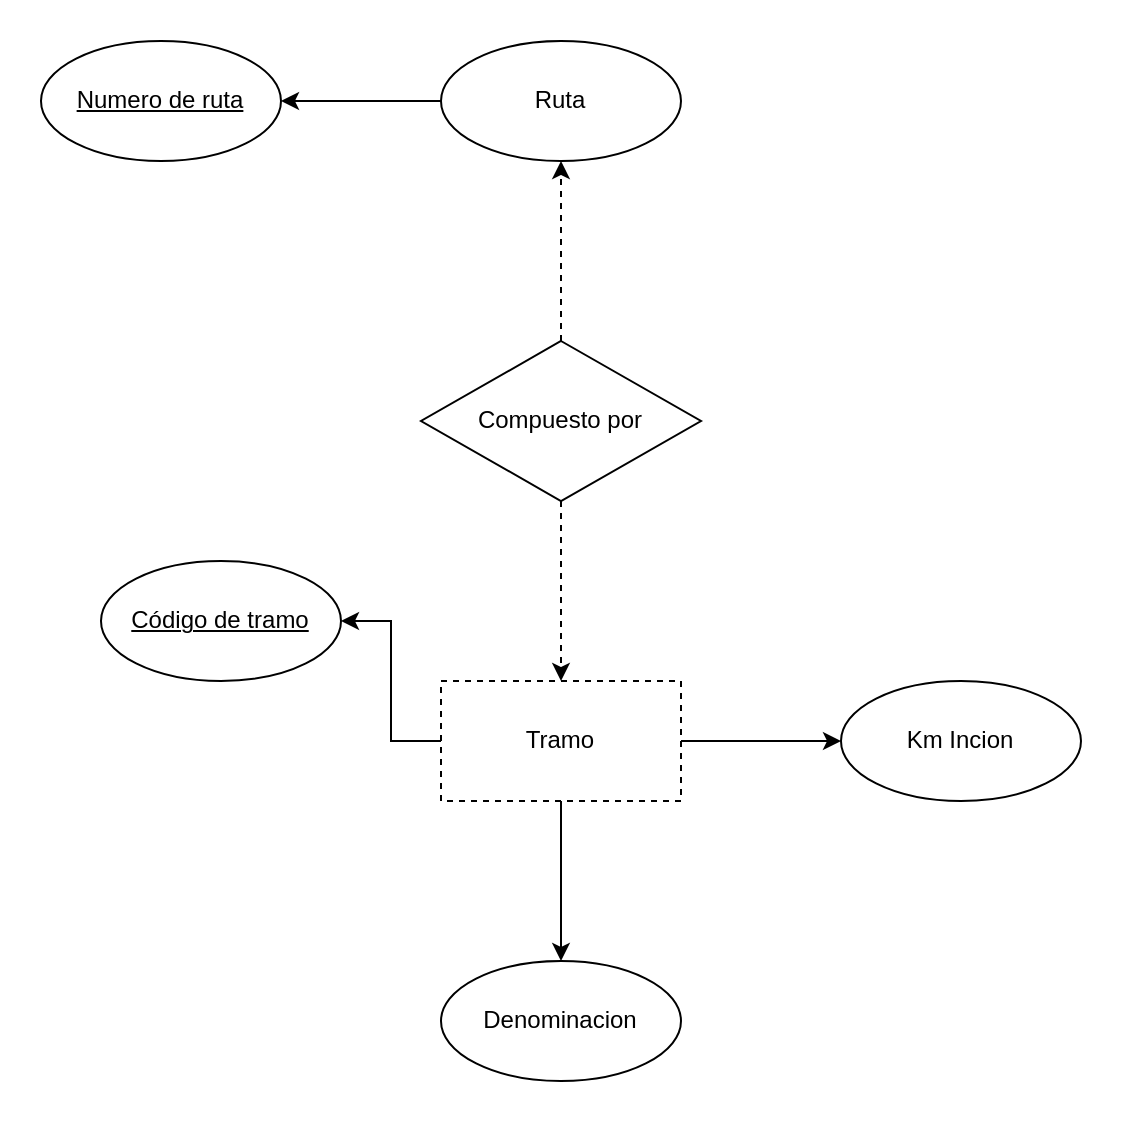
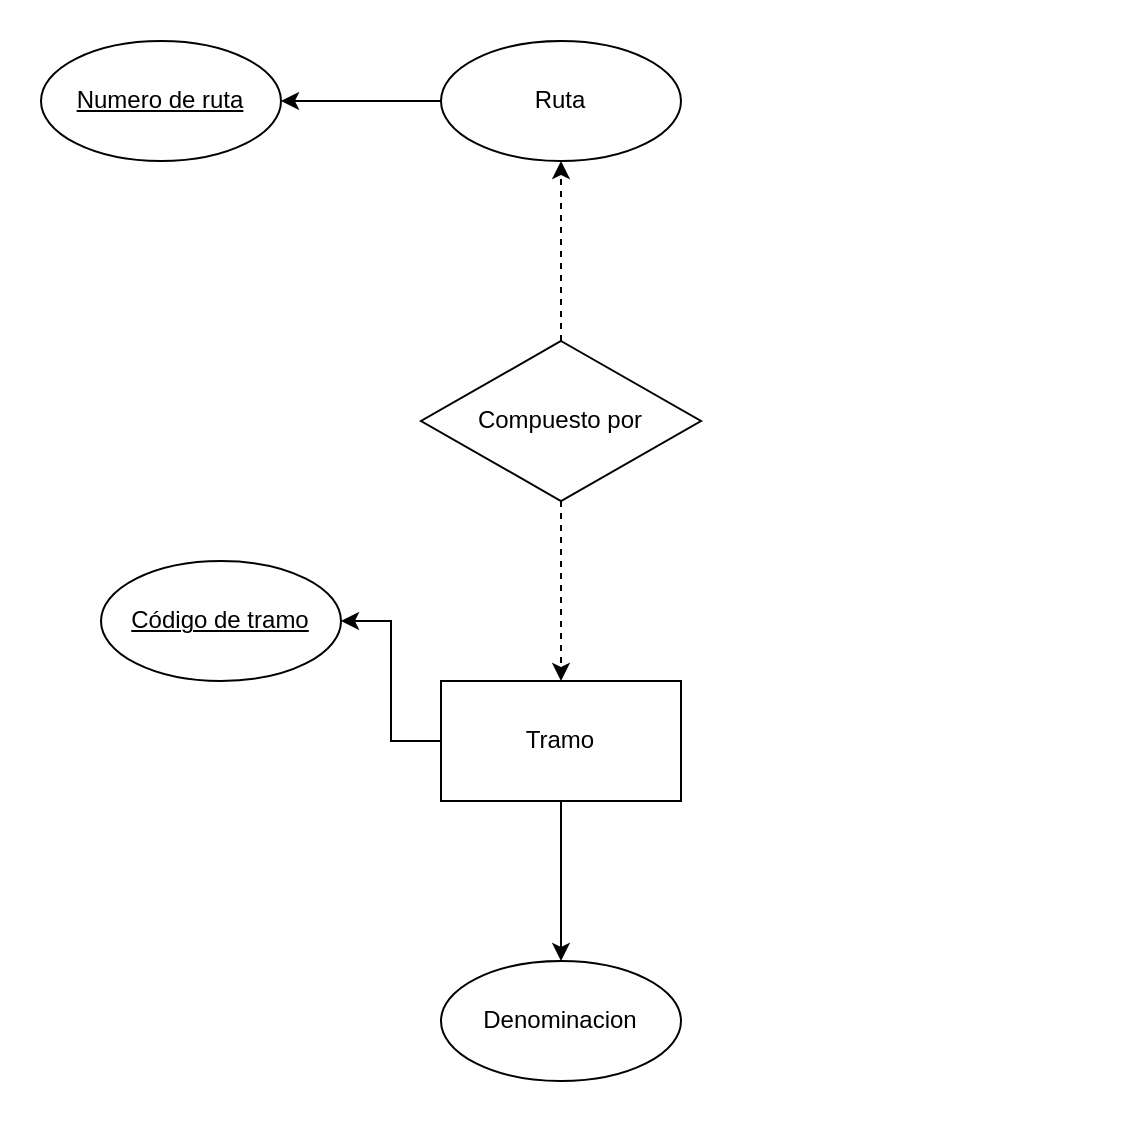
node "Tramo": style dashed -> solid
edge "Tramo" -> "Km Incion": removed
node "Km Incion": removed
